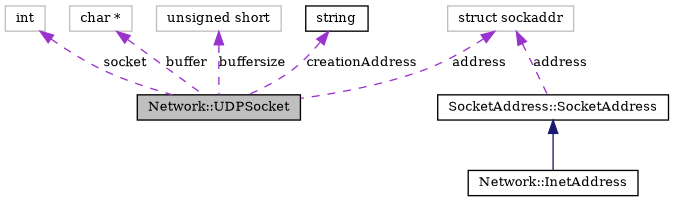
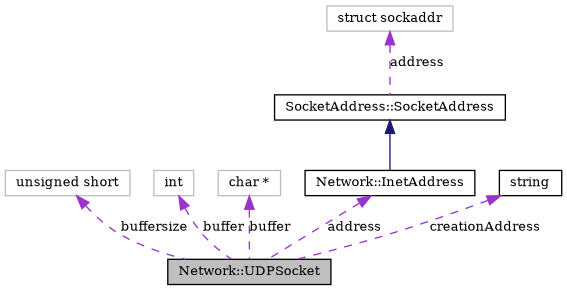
edge "Network::UDPSocket" -> "int": label "socket" -> "buffer"
edge "Network::UDPSocket" -> "struct sockaddr": now "Network::UDPSocket" -> "Network::InetAddress"
